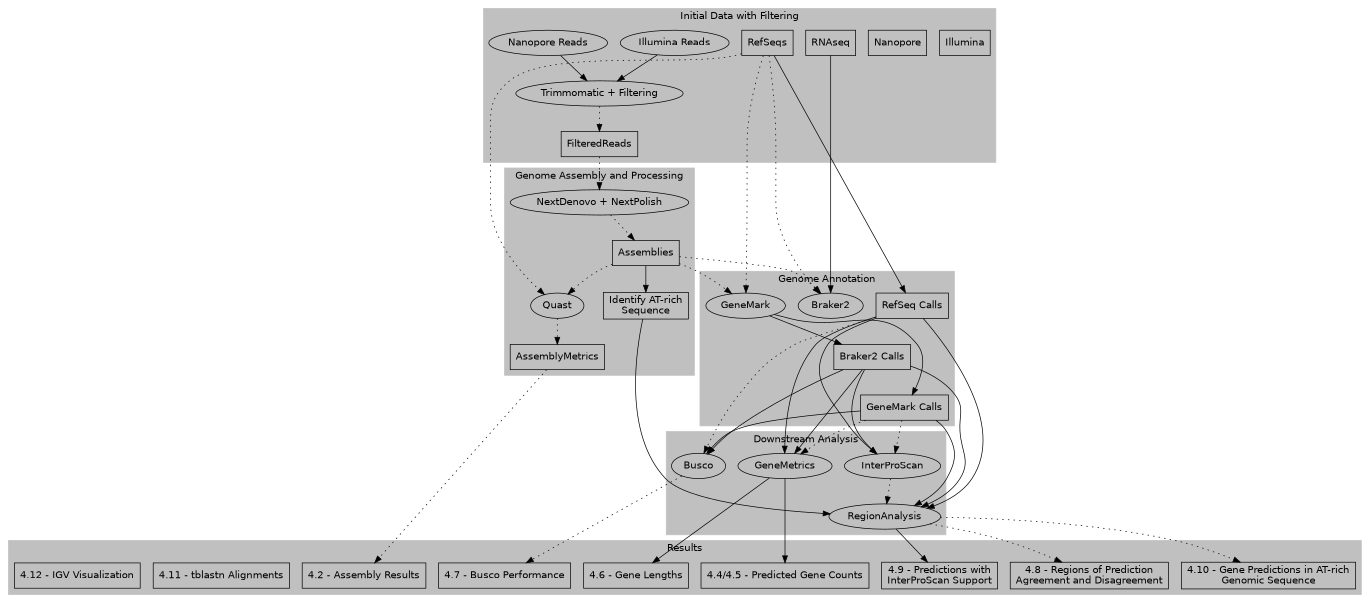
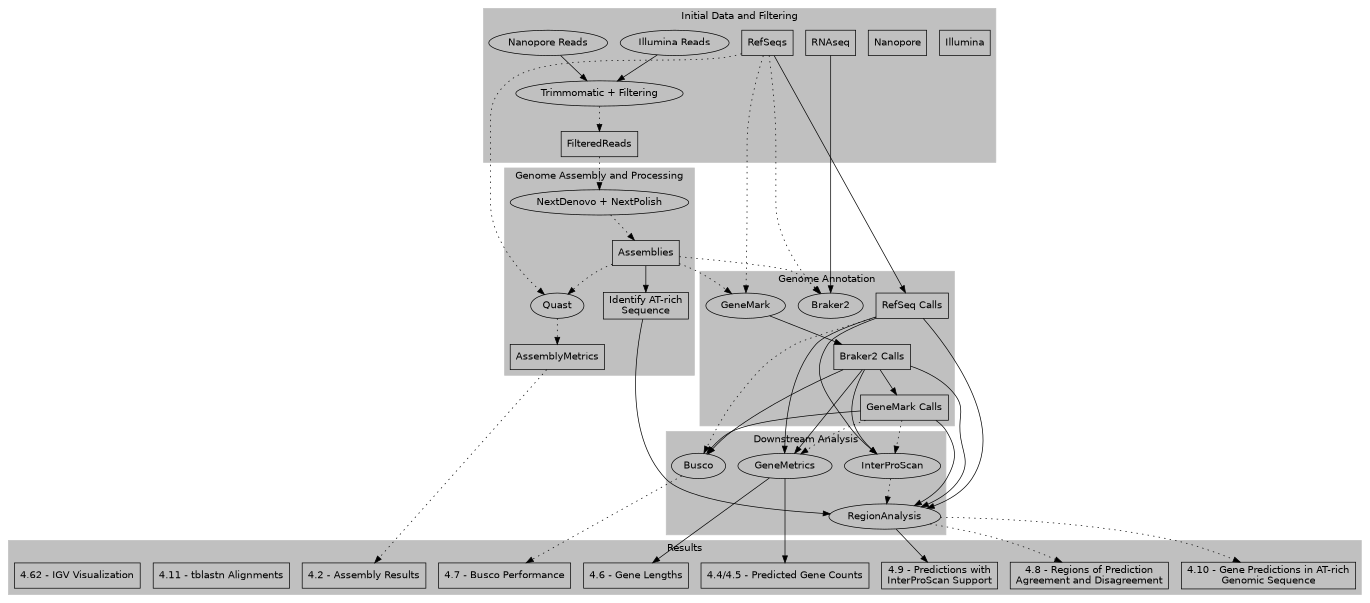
cluster "Initial Data with Filtering": label "Initial Data with Filtering" -> "Initial Data and Filtering"
edge "GeneMark" -> "GeneMark Calls": now "Braker2 Calls" -> "GeneMark Calls"
node "4.12 - IGV Visualization": label "4.12 - IGV Visualization" -> "4.62 - IGV Visualization"
